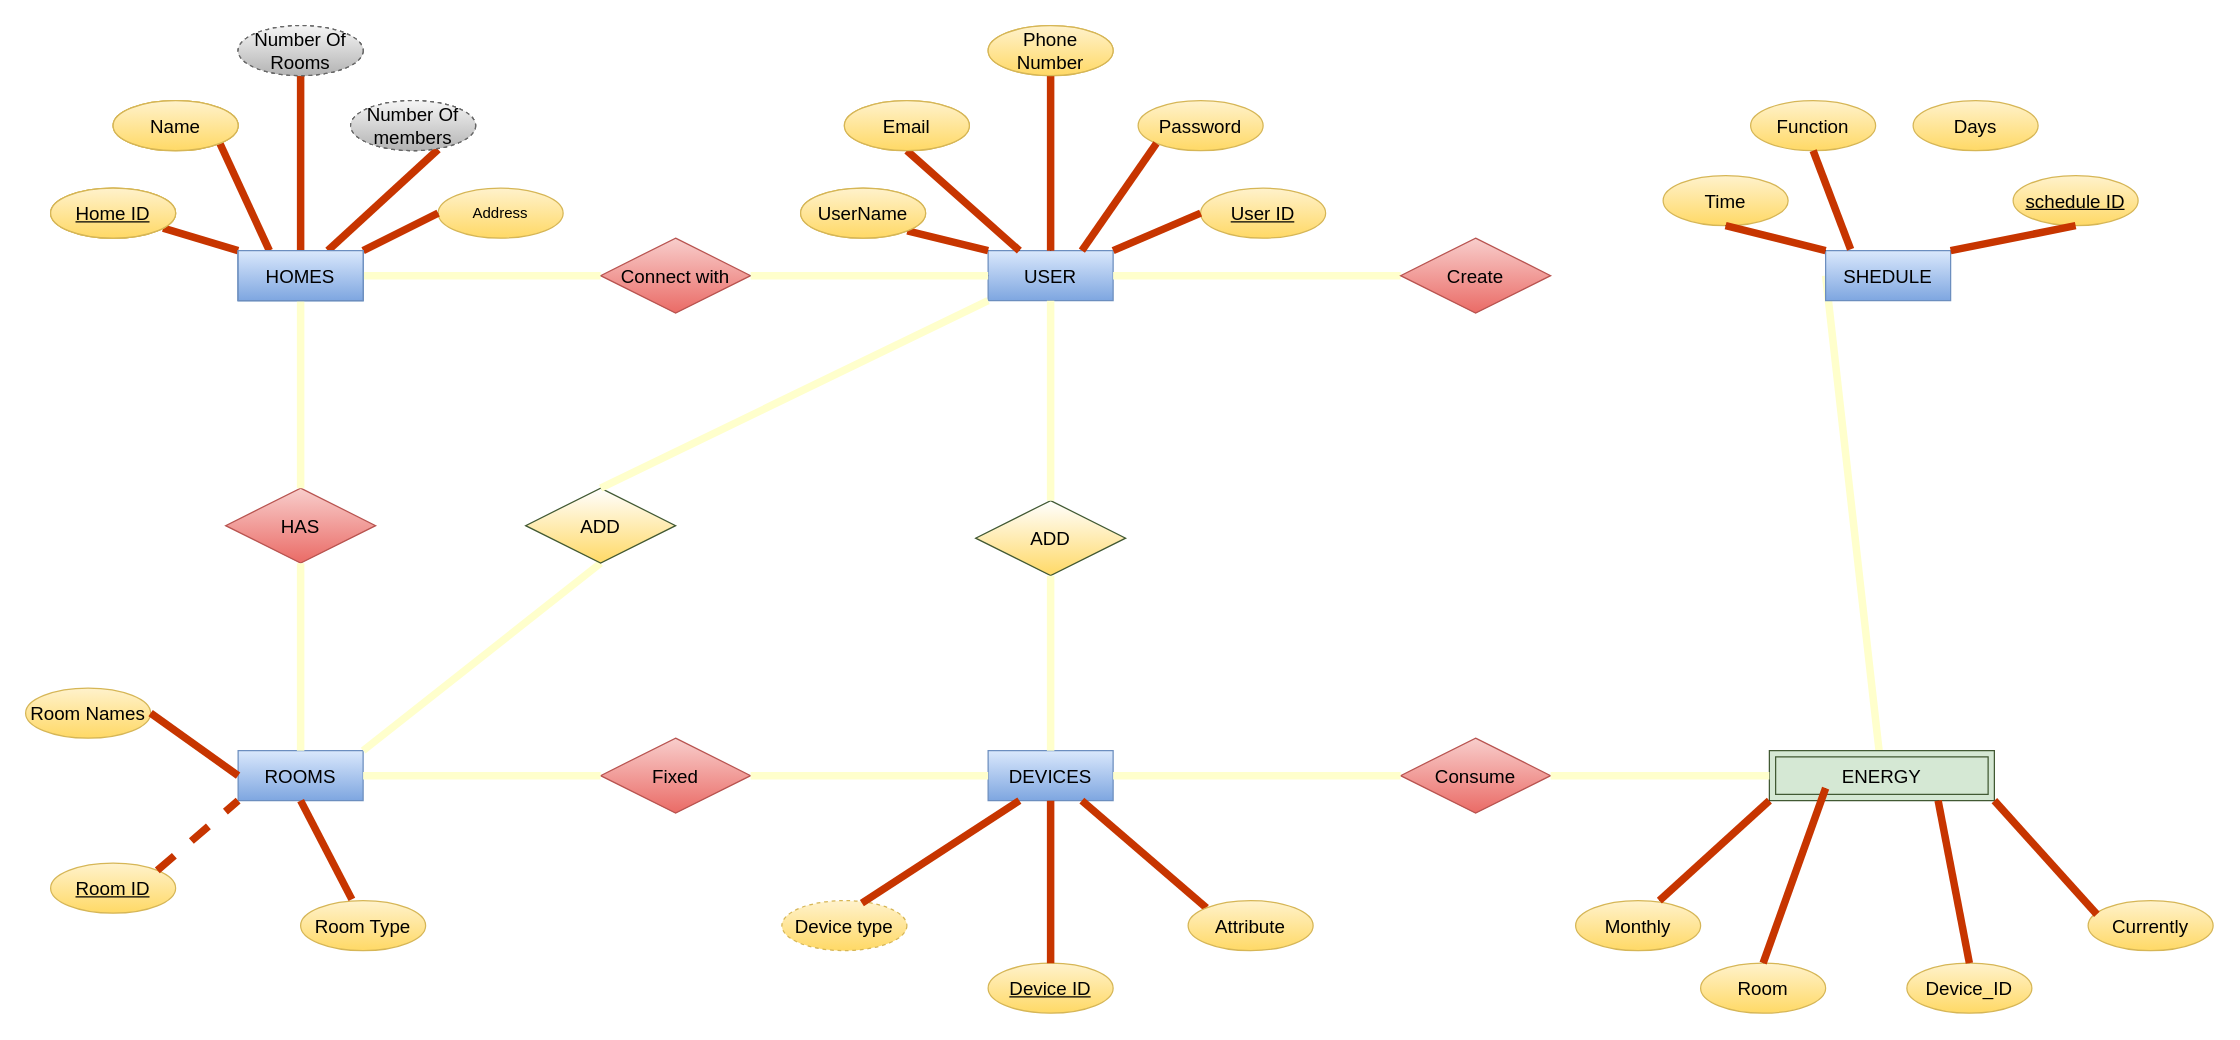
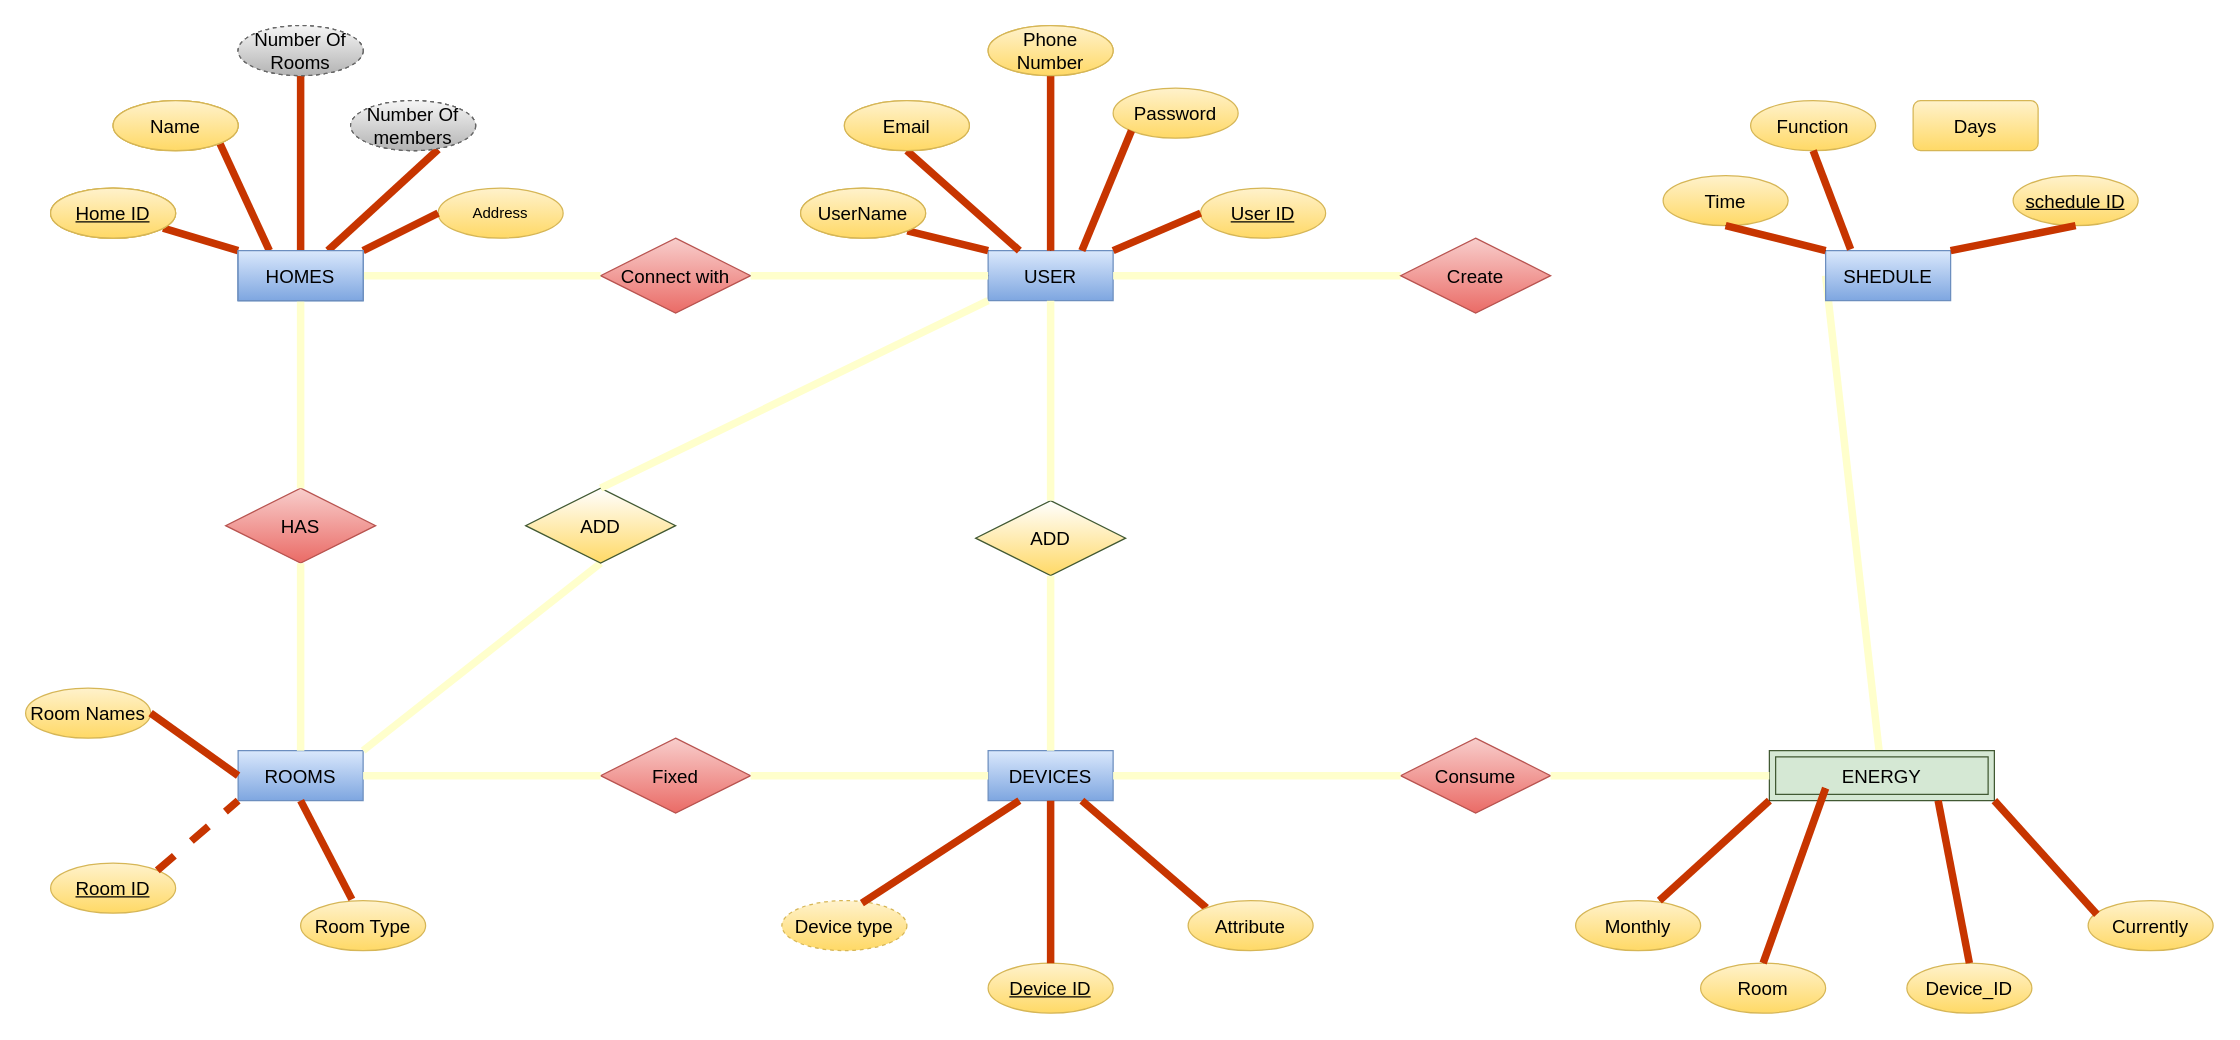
node "Password": moved (1201, 126) -> (1176, 113)
node "Days": shape ellipse -> rounded rectangle
